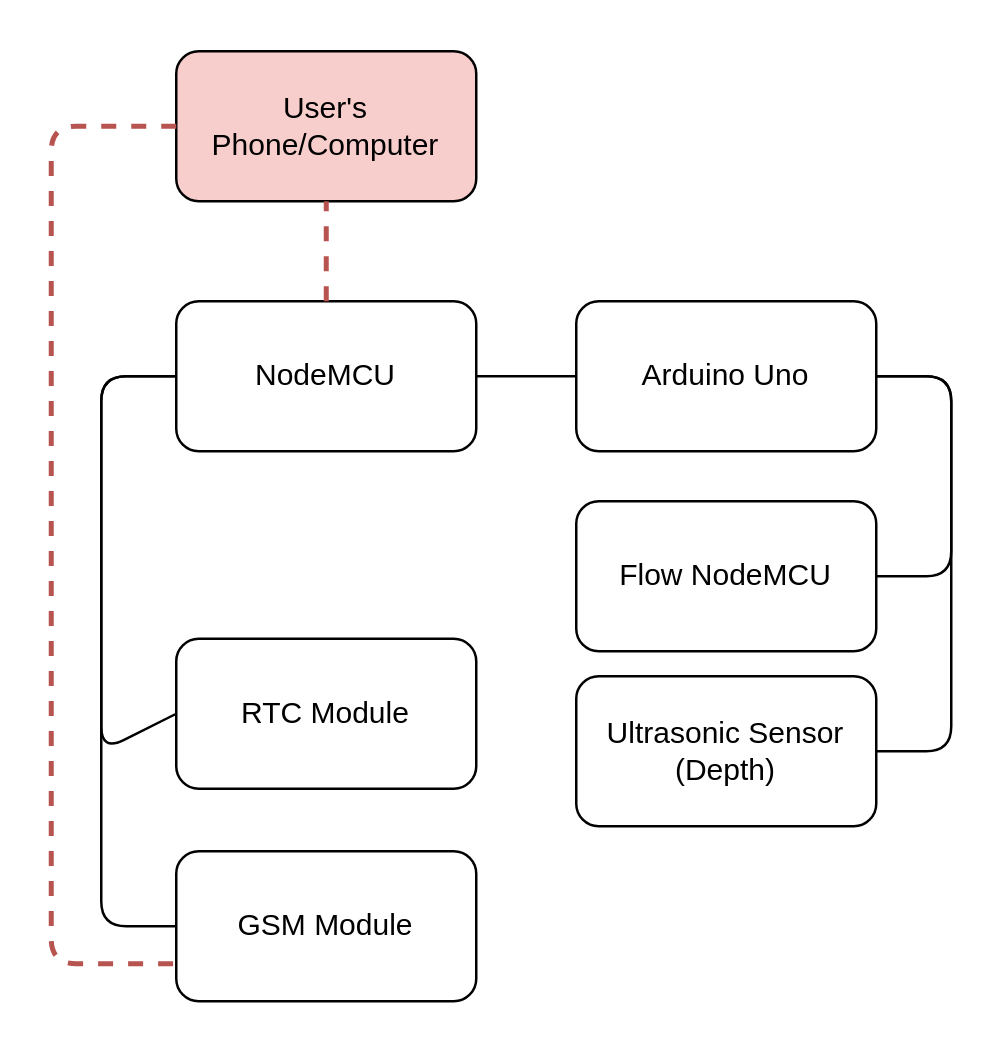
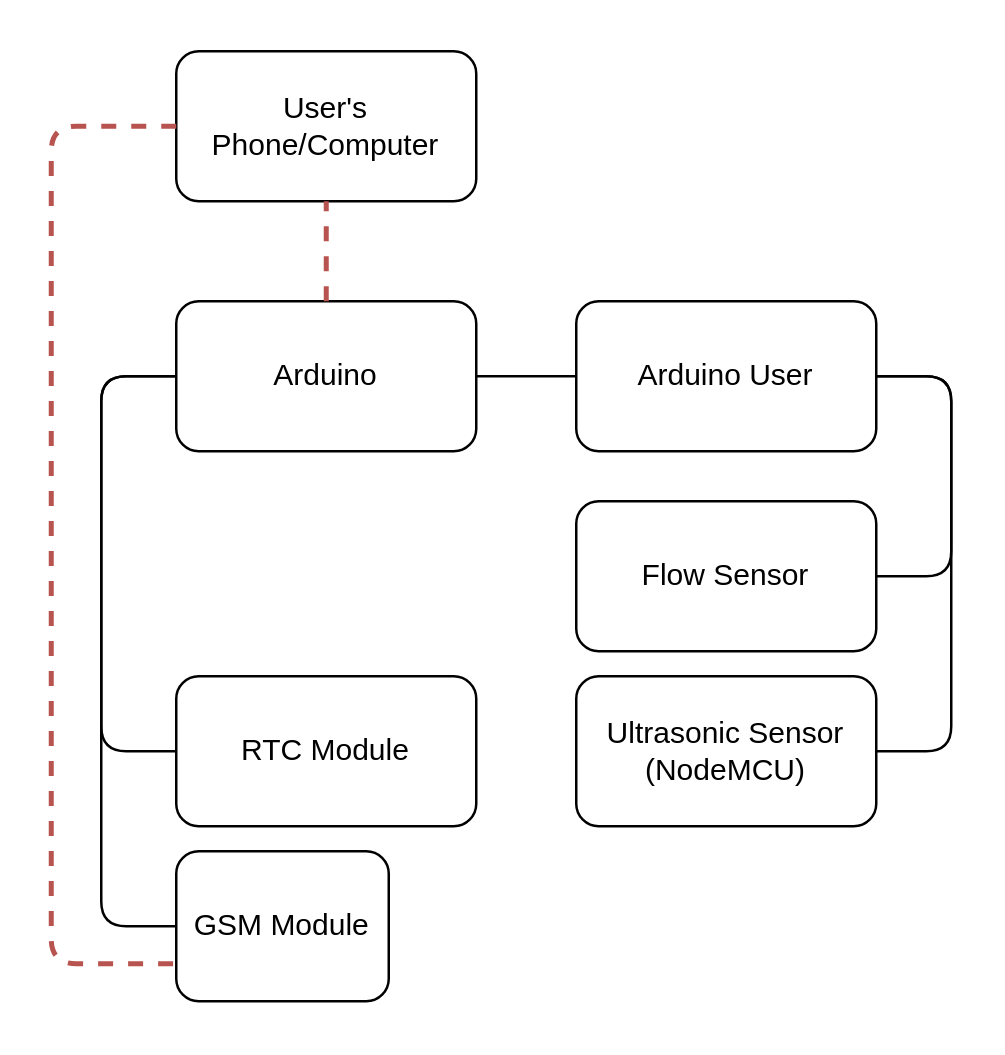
node "User's Phone/Computer": fillcolor #f8cecc -> #ffffff
node "NodeMCU": label "NodeMCU" -> "Arduino"
node "Arduino Uno": label "Arduino Uno" -> "Arduino User"
node "Flow NodeMCU": label "Flow NodeMCU" -> "Flow Sensor"
node "RTC Module": moved (326, 714) -> (326, 751)
node "Ultrasonic Sensor (Depth)": label "Ultrasonic Sensor (Depth)" -> "Ultrasonic Sensor (NodeMCU)"
node "GSM Module": size 300x150 -> 213x150
